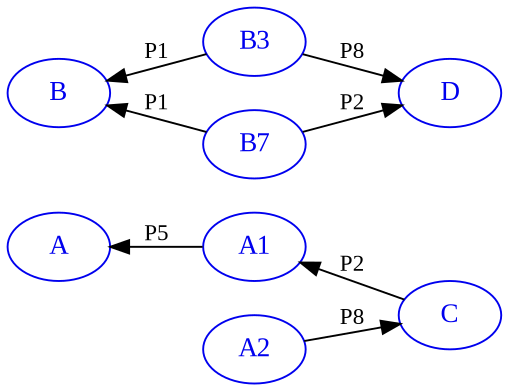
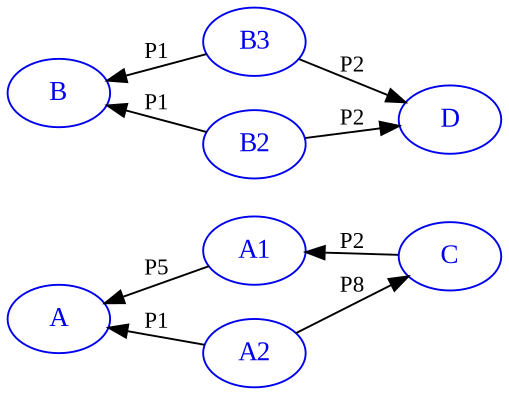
edge "B3" -> "D": label "P8" -> "P2"
node "B7": label "B7" -> "B2"
edge "A2" -> "A": added, label "P1"
